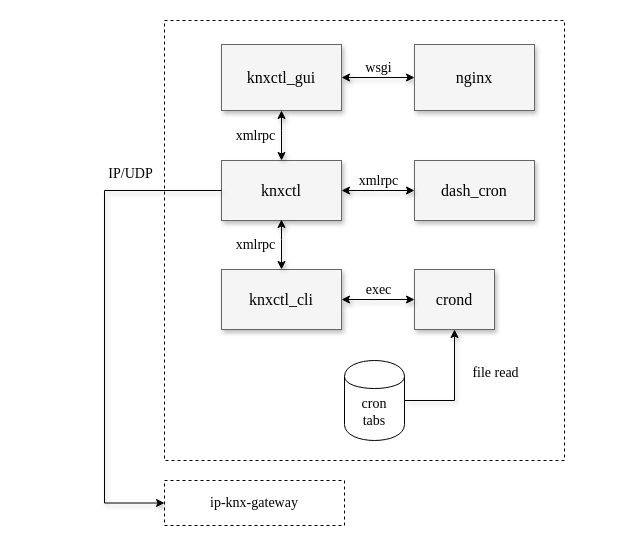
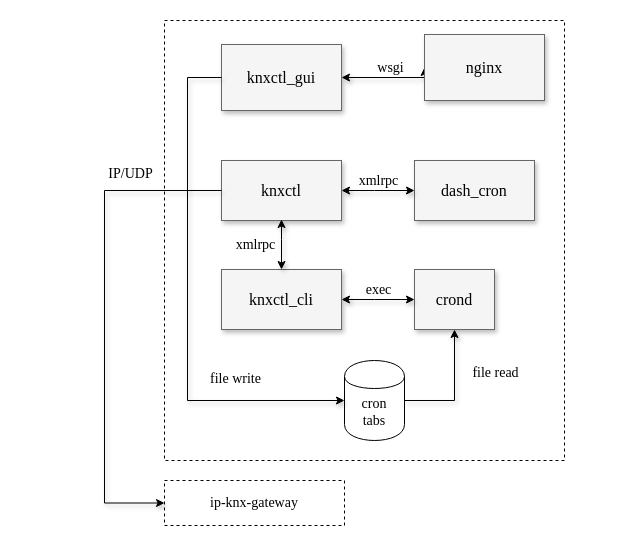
node "nginx": moved (475, 78) -> (485, 68)
edge "knxctl_gui" -- "knxctl": removed, label "xmlrpc"
edge "knxctl_gui" -> "cron tabs": added, label "file write"
